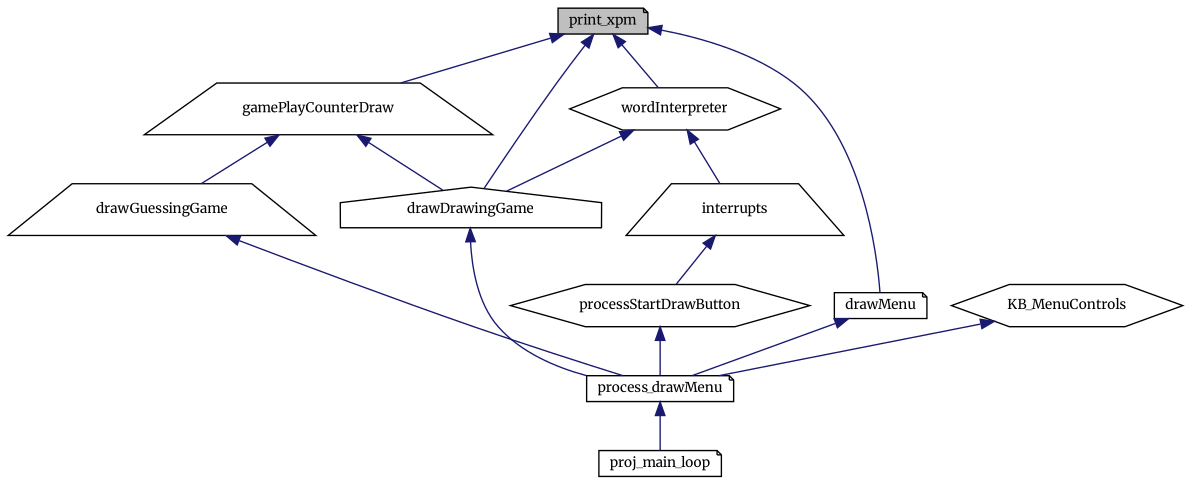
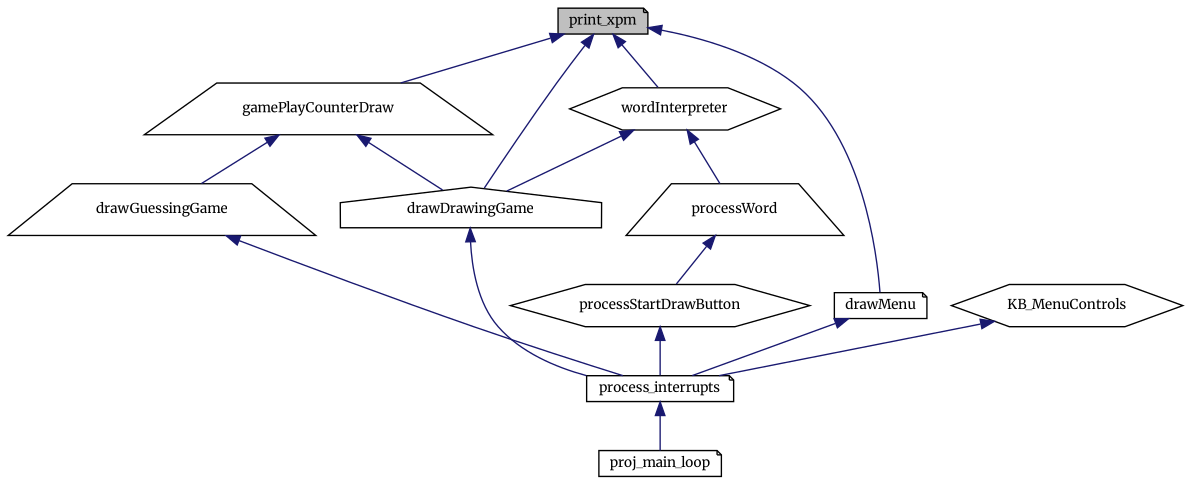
node "interrupts": label "interrupts" -> "processWord"
node "process_drawMenu": label "process_drawMenu" -> "process_interrupts"
